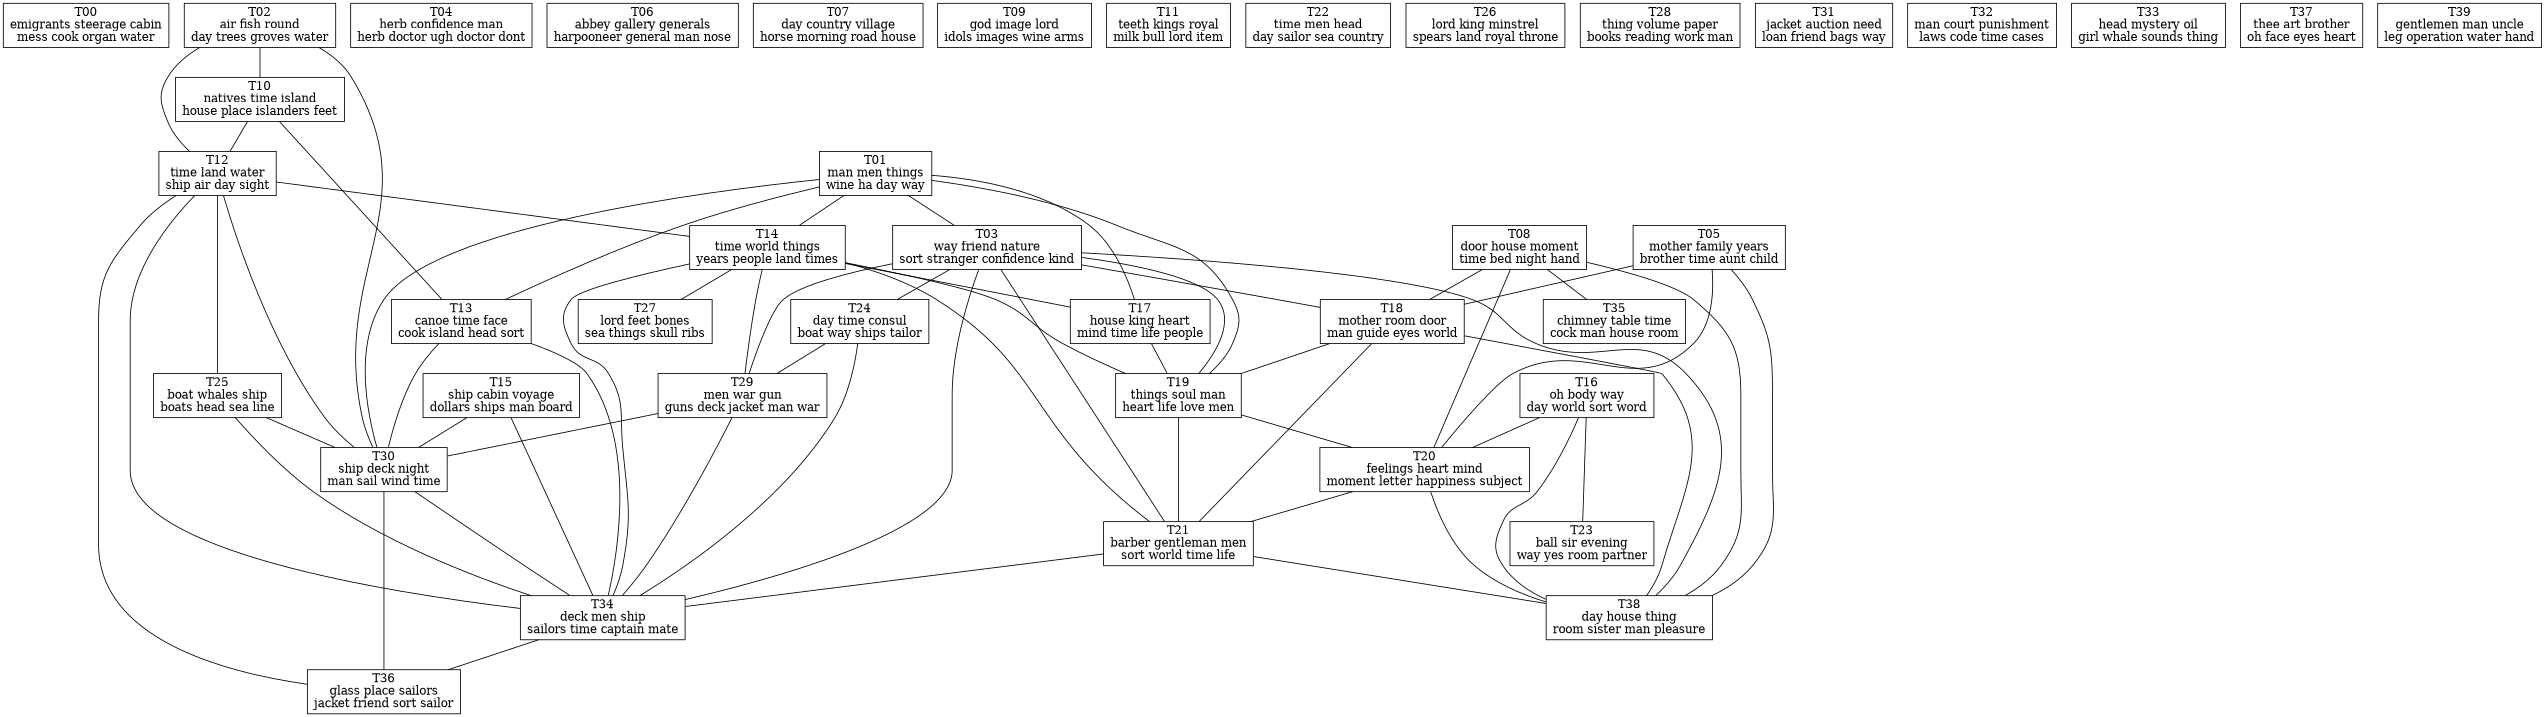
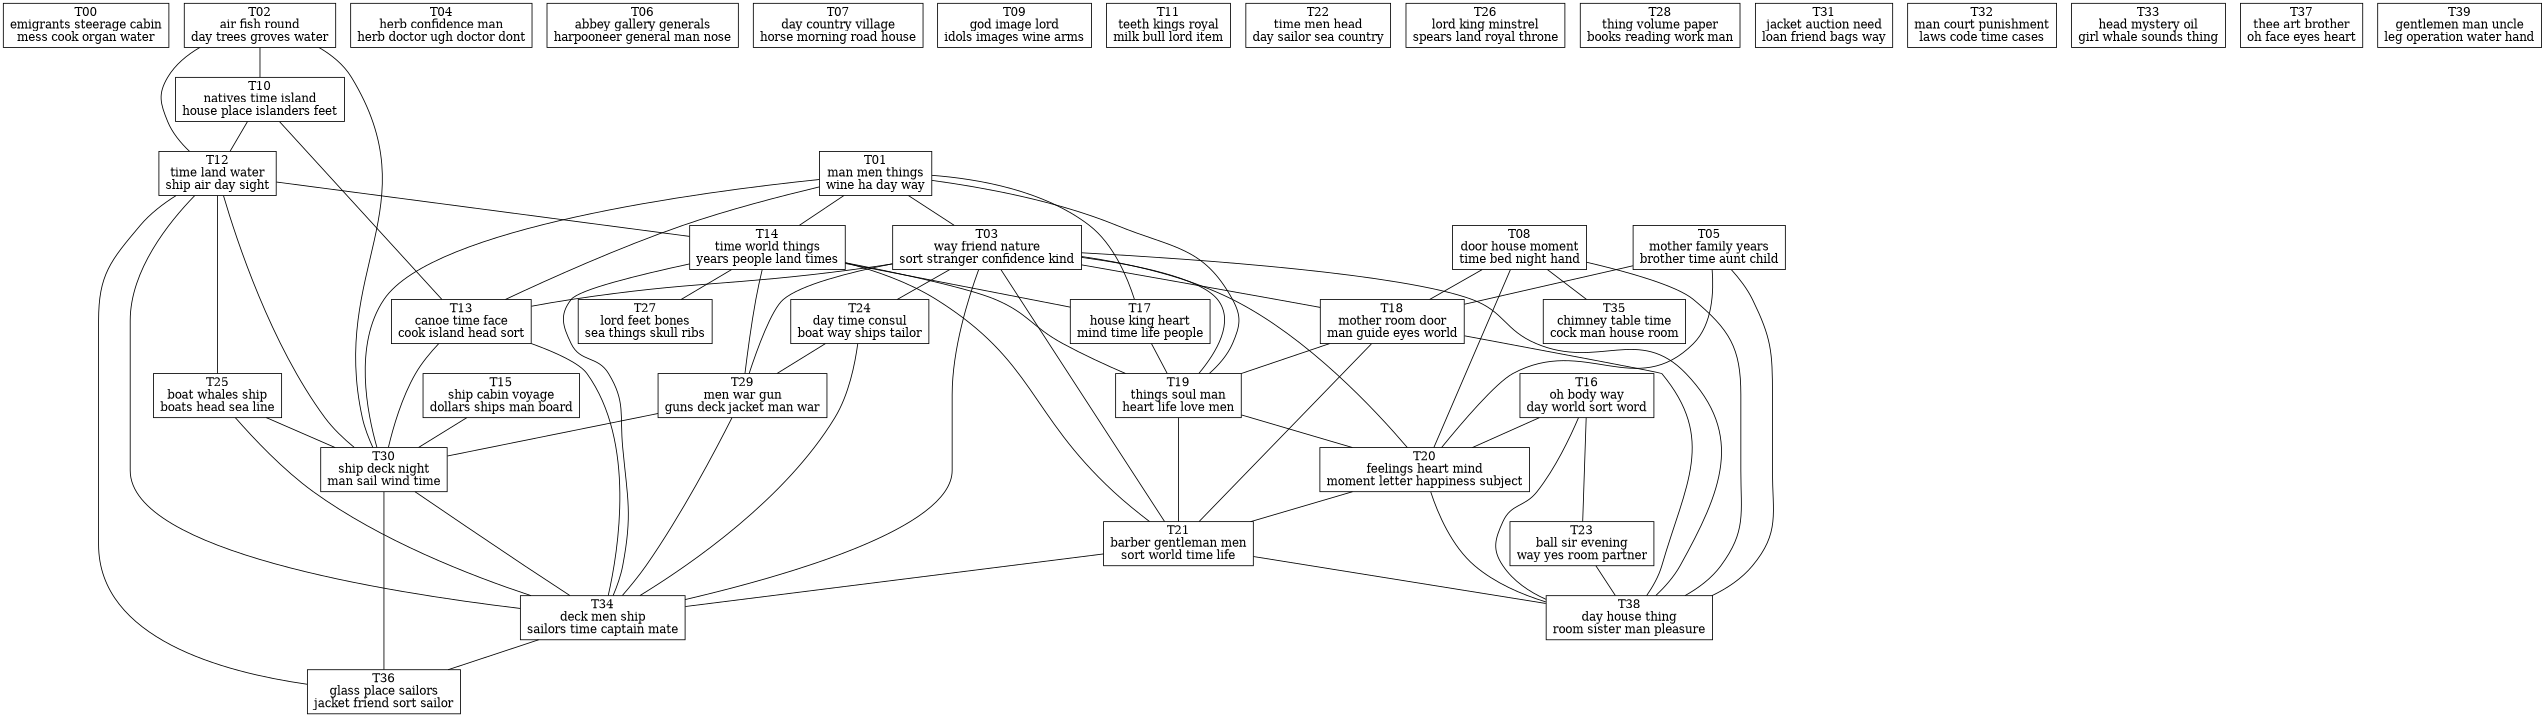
edge "T03 way friend nature sort stranger confidence kind" -- "T13 canoe time face cook island head sort": added
edge "T03 way friend nature sort stranger confidence kind" -- "T20 feelings heart mind moment letter happiness subject": added
edge "T15 ship cabin voyage dollars ships man board" -- "T34 deck men ship sailors time captain mate": removed
edge "T23 ball sir evening way yes room partner" -- "T38 day house thing room sister man pleasure": added
